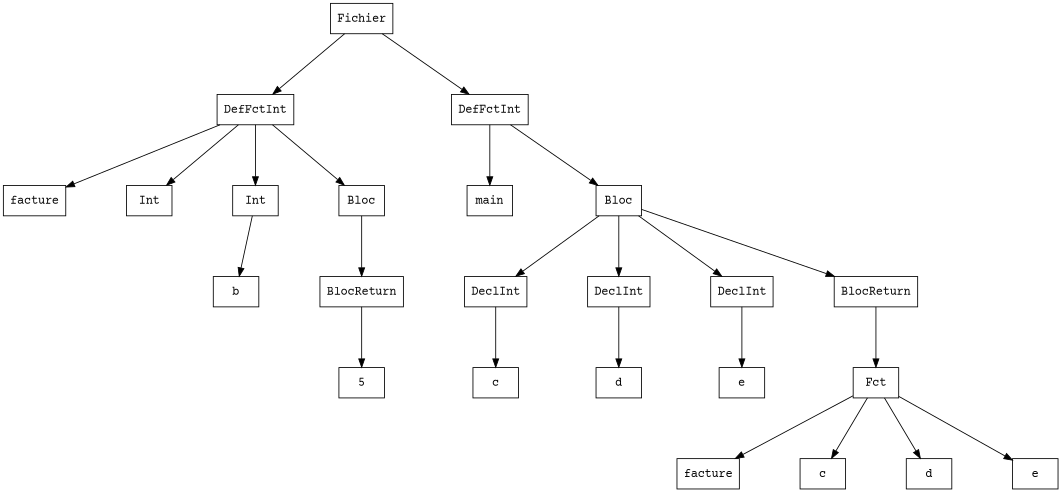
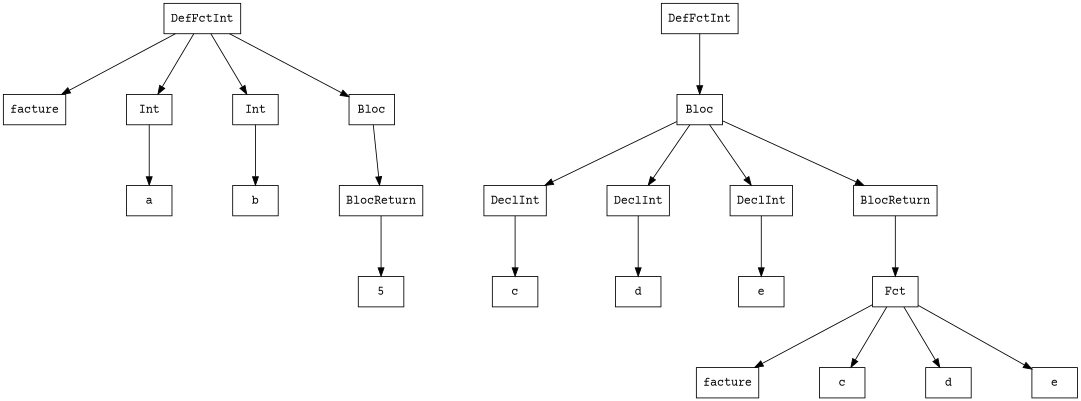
node "Fichier": removed
node "a": added
node "main": removed
